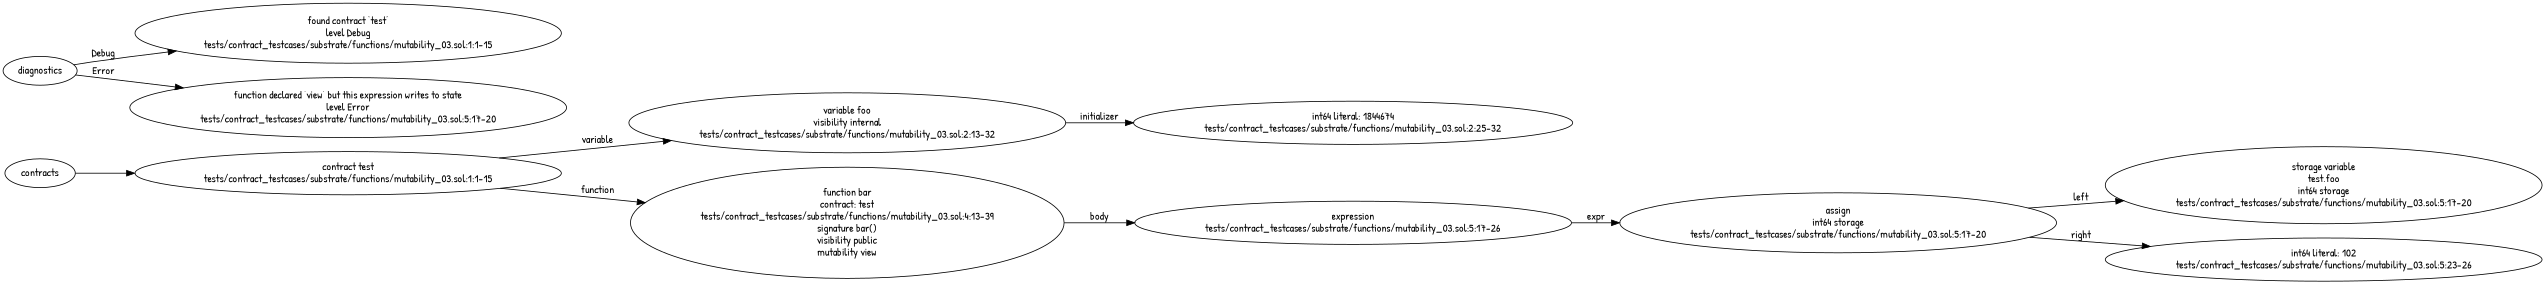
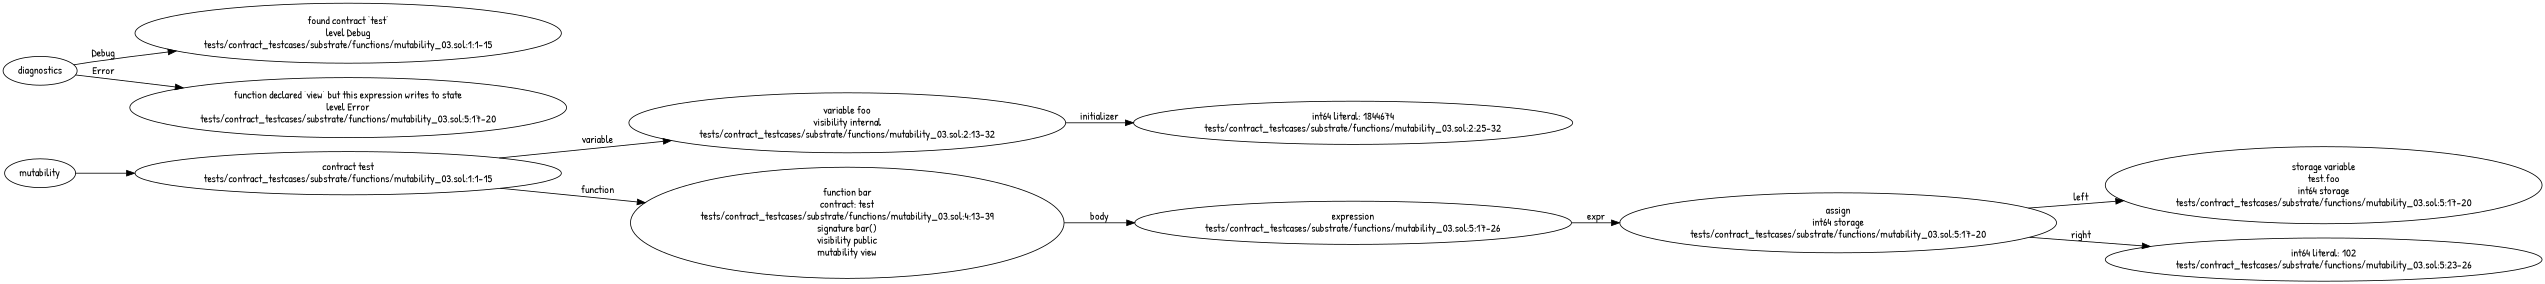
node "contracts": label "contracts" -> "mutability"
